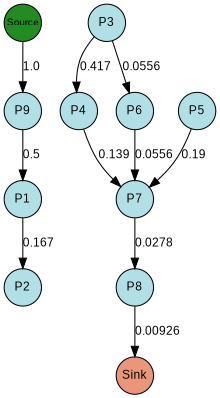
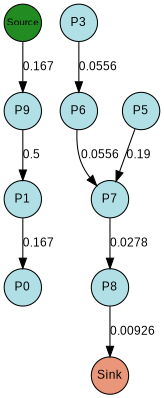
edge "Source" -> "P9": label "1.0" -> "0.167"
node "P4": removed
node "P2": label "P2" -> "P0"
